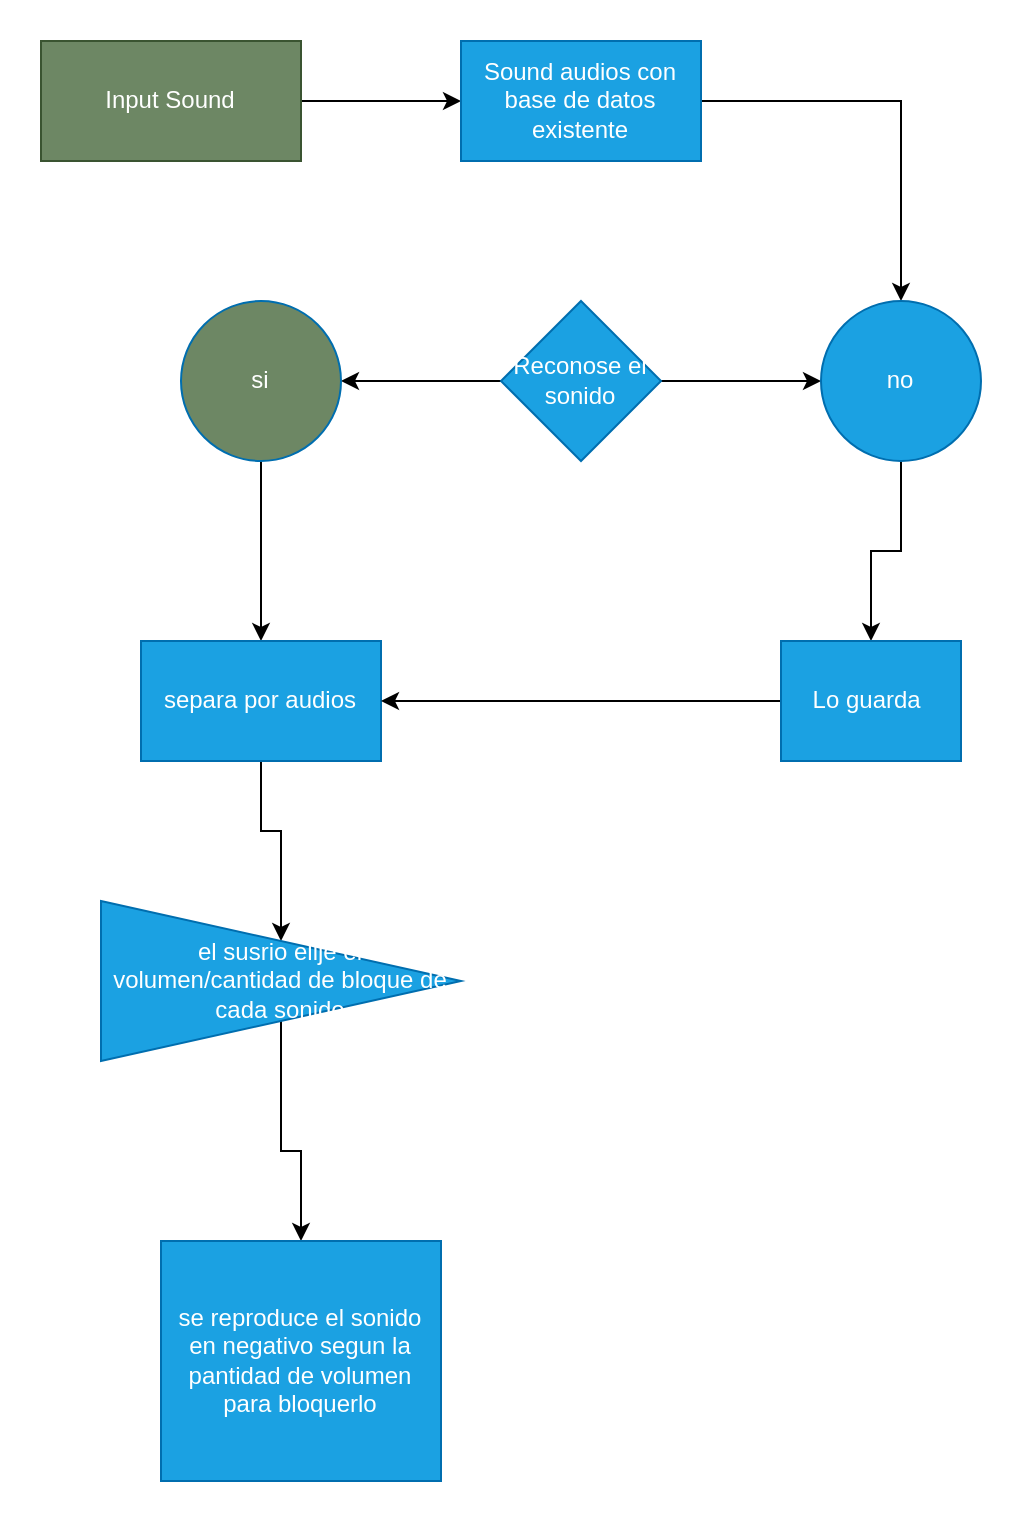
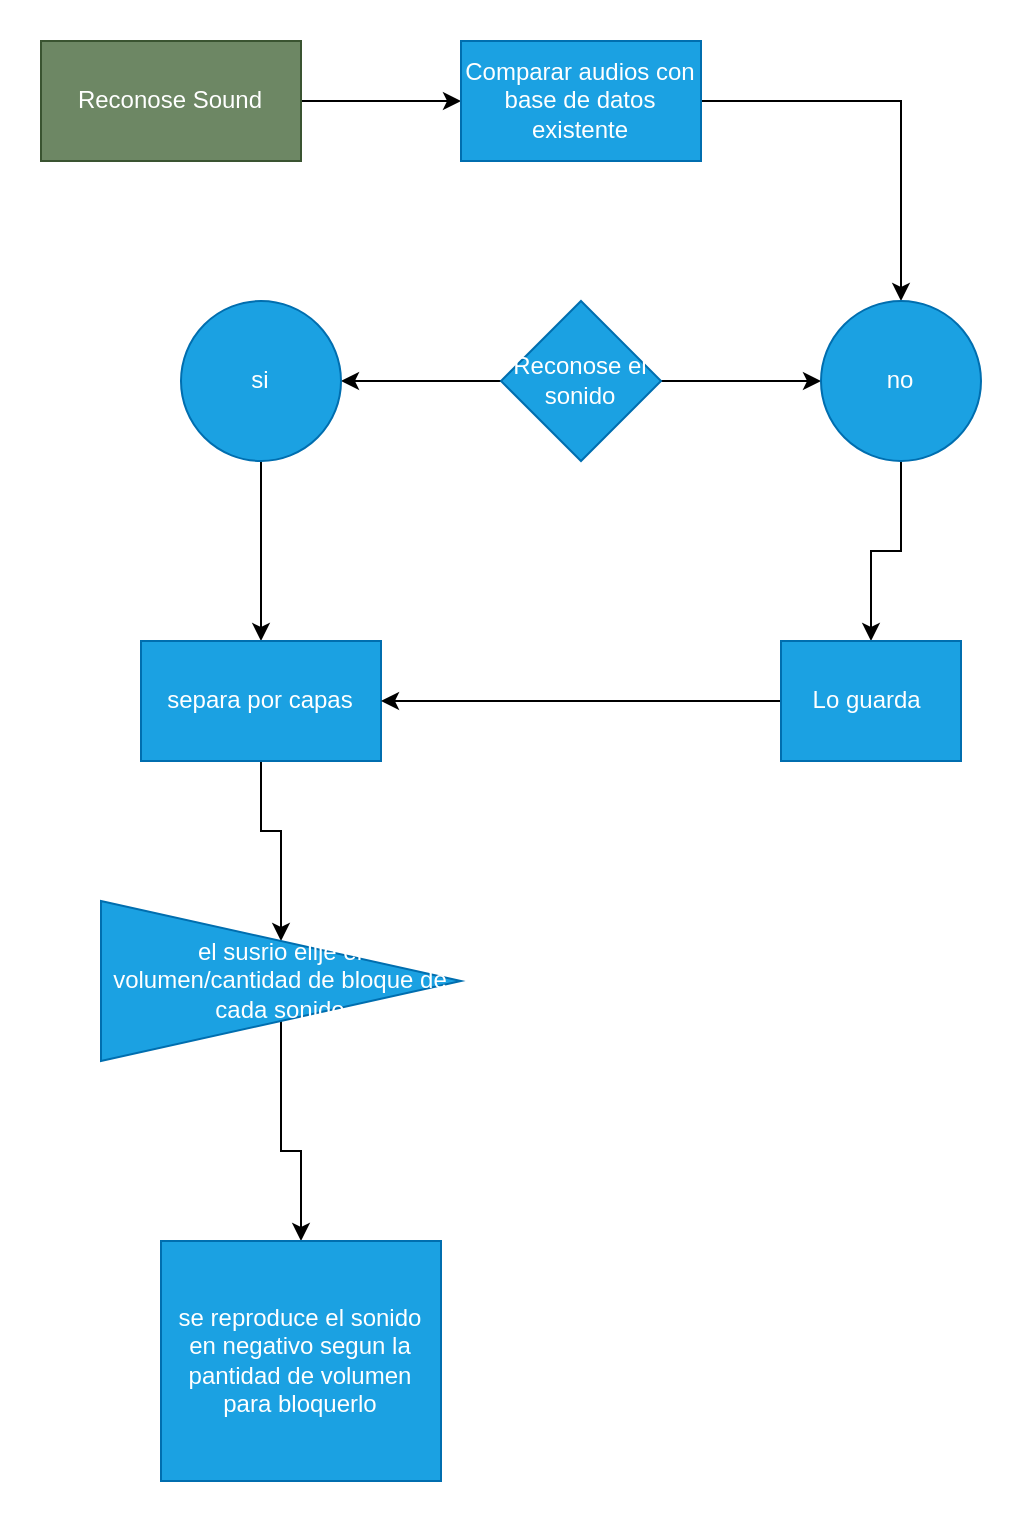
node "Input Sound": label "Input Sound" -> "Reconose Sound"
node "Sound audios con base de datos existente": label "Sound audios con base de datos existente" -> "Comparar audios con base de datos existente"
node "si": fillcolor #6d8764 -> #1ba1e2
node "separa por audios": label "separa por audios" -> "separa por capas"
